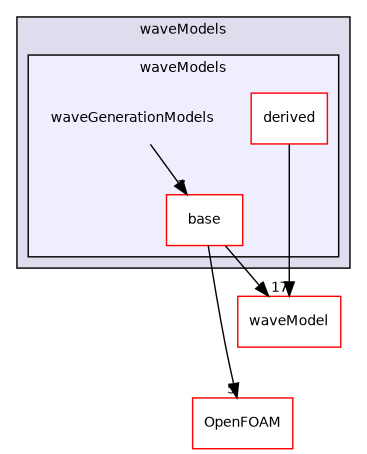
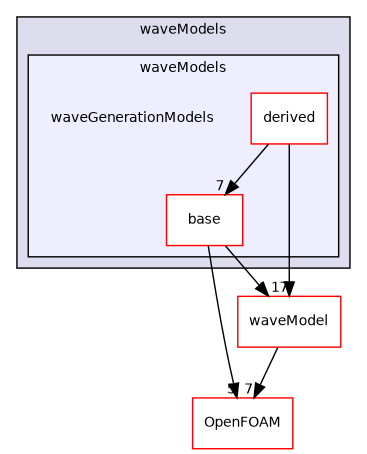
edge "waveGenerationModels" -> "base": now "derived" -> "base"
edge "waveModel" -> "OpenFOAM": added
